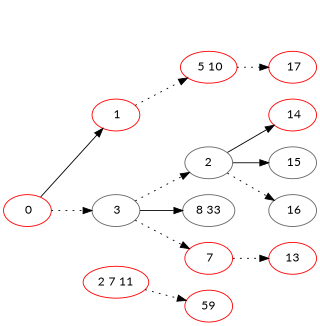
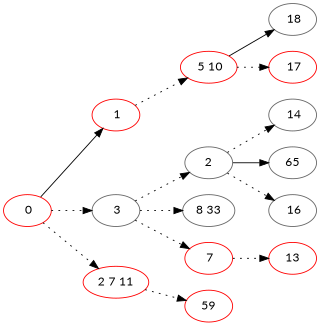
node "18": added
node "14": color red -> gray40
edge "2" -> "14": style solid -> dotted
node "15": label "15" -> "65"
edge "3" -> "8 33": style solid -> dotted
edge "0" -> "2 7 11": added
